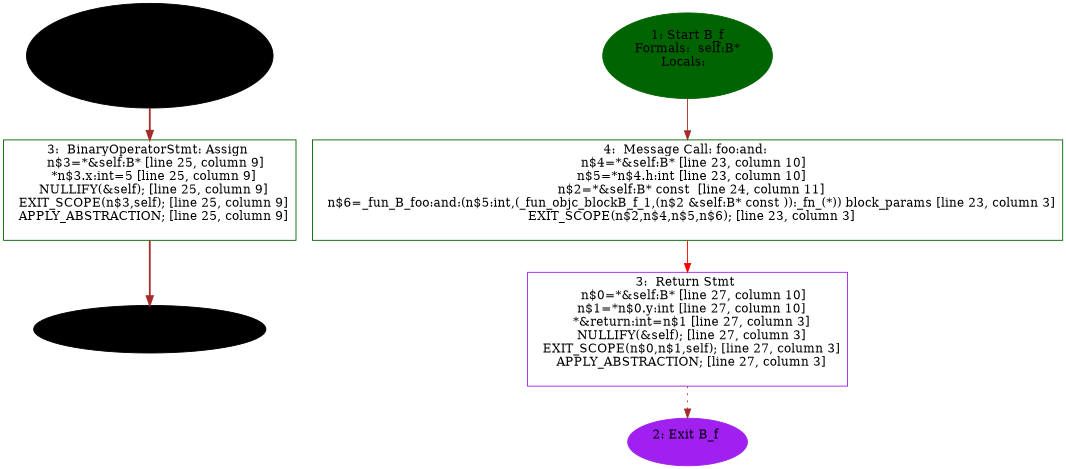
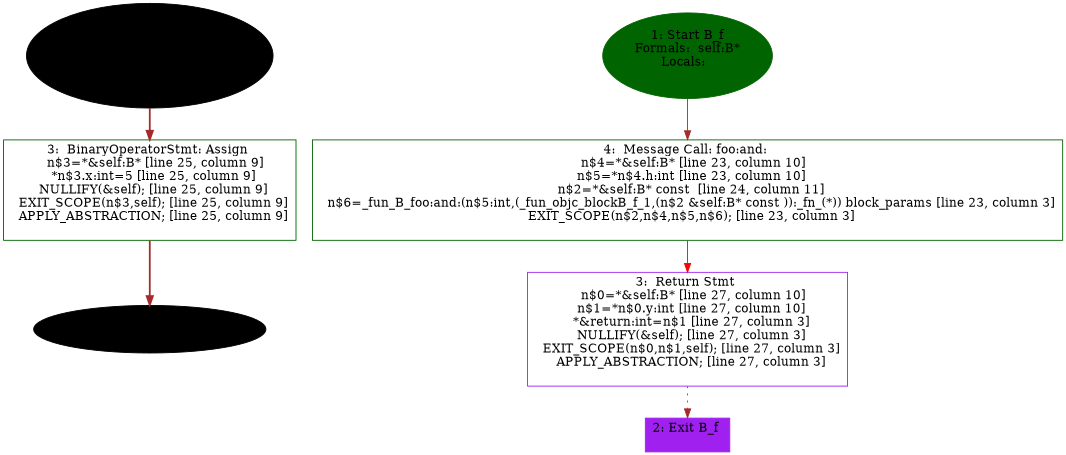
node "2: Exit B_f": shape ellipse -> box
